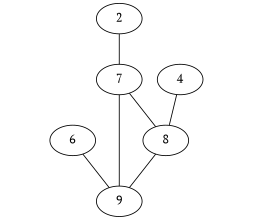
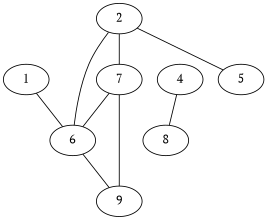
edge "2" -- "6": added
node "1": added
node "5": added
edge "7" -- "8": now "7" -- "6"
edge "8" -- "9": removed
